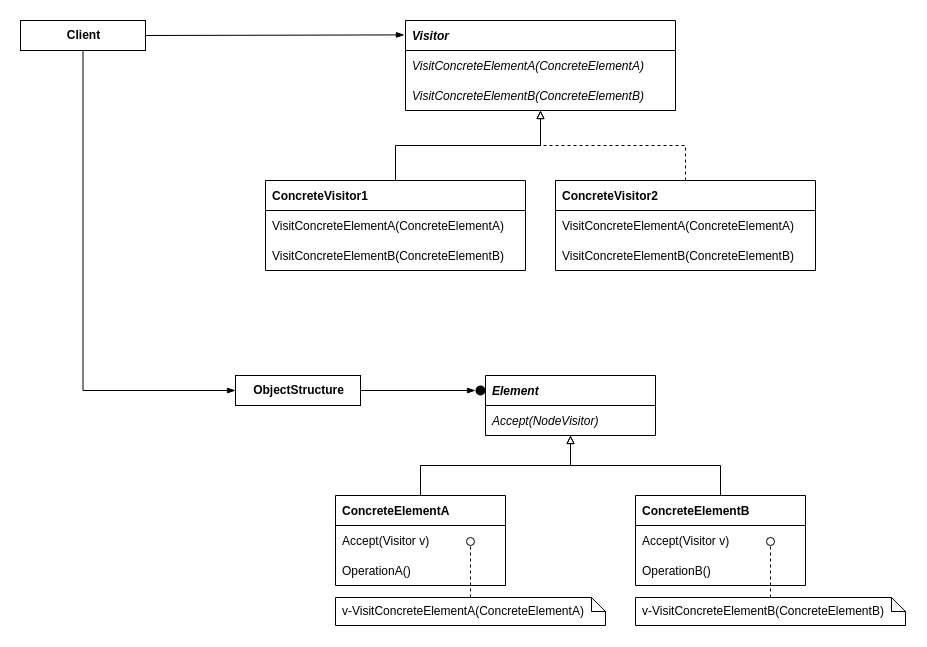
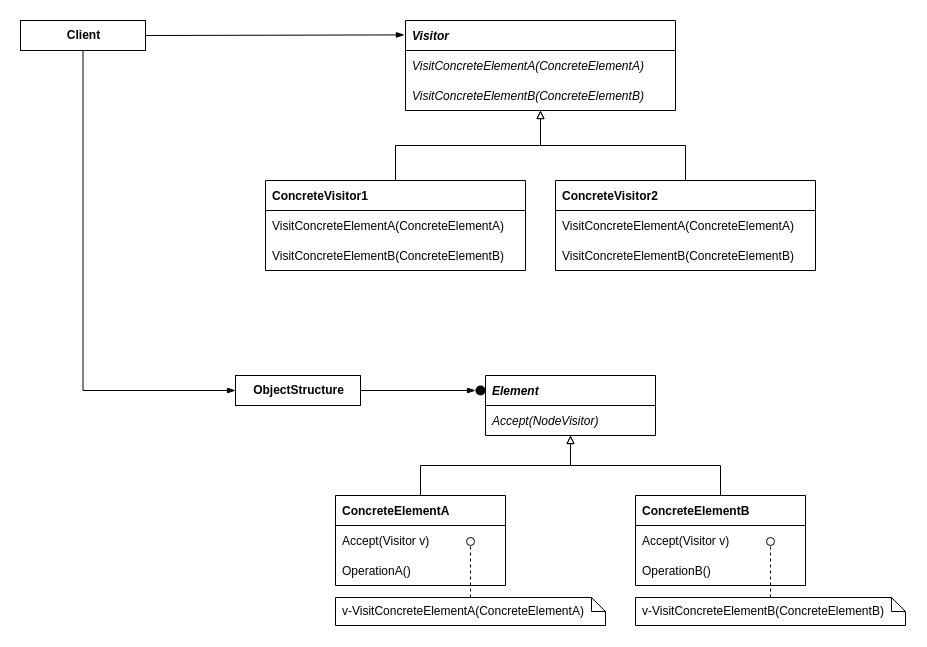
edge "ConcreteVisitor2" -> "Visitor": style dashed -> solid
